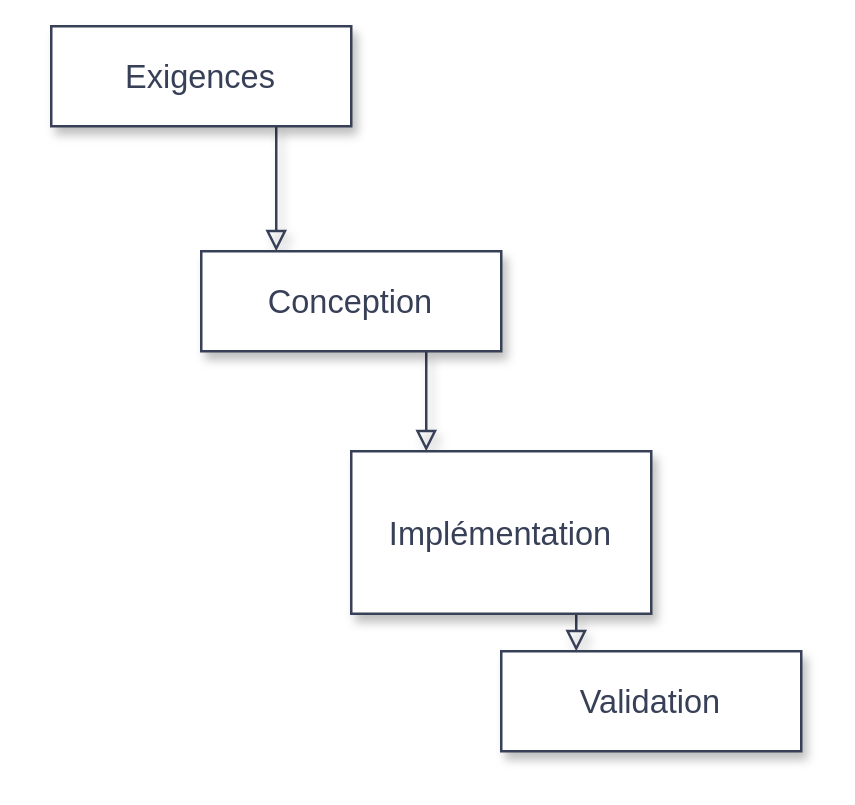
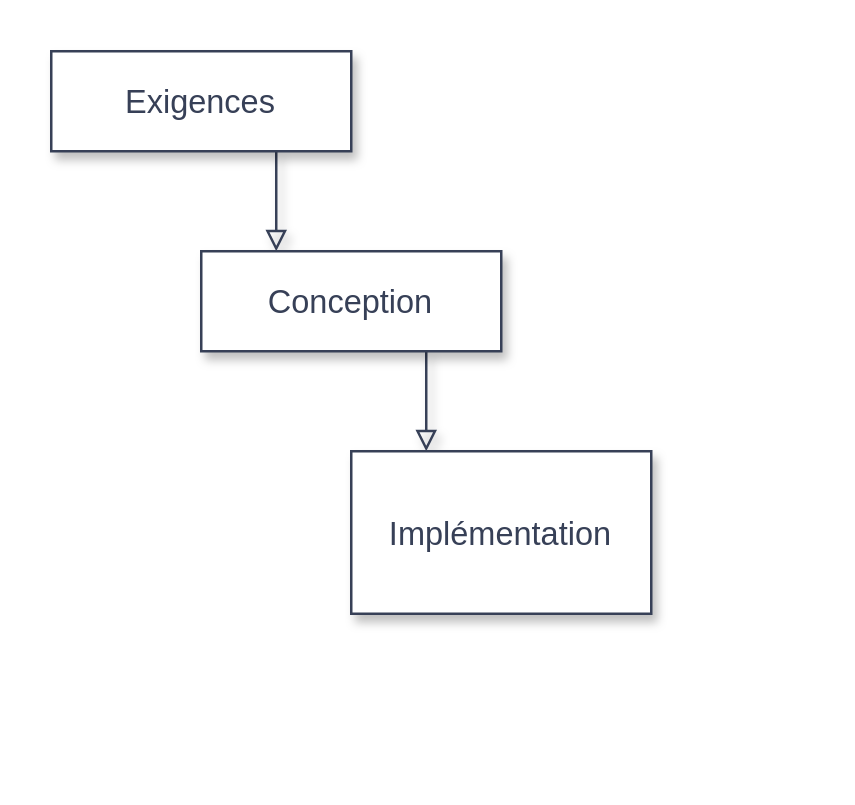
node "Exigences": moved (201, 76) -> (201, 101)
edge "Implémentation" -> "Validation": removed
node "Validation": removed
